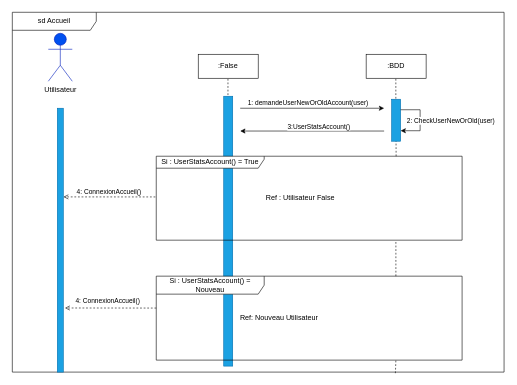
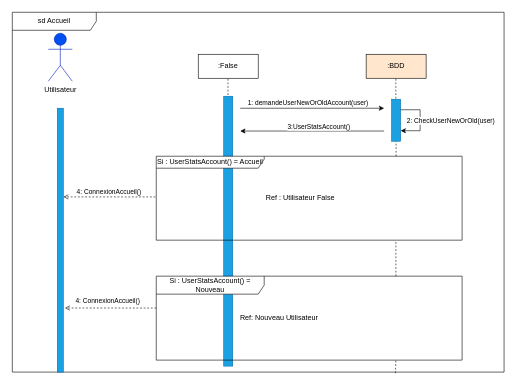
node ":BDD": fillcolor #ffffff -> #ffe6cc
node "Si : UserStatsAccount() = True": label "Si : UserStatsAccount() = True" -> "Si : UserStatsAccount() = Accueil"
